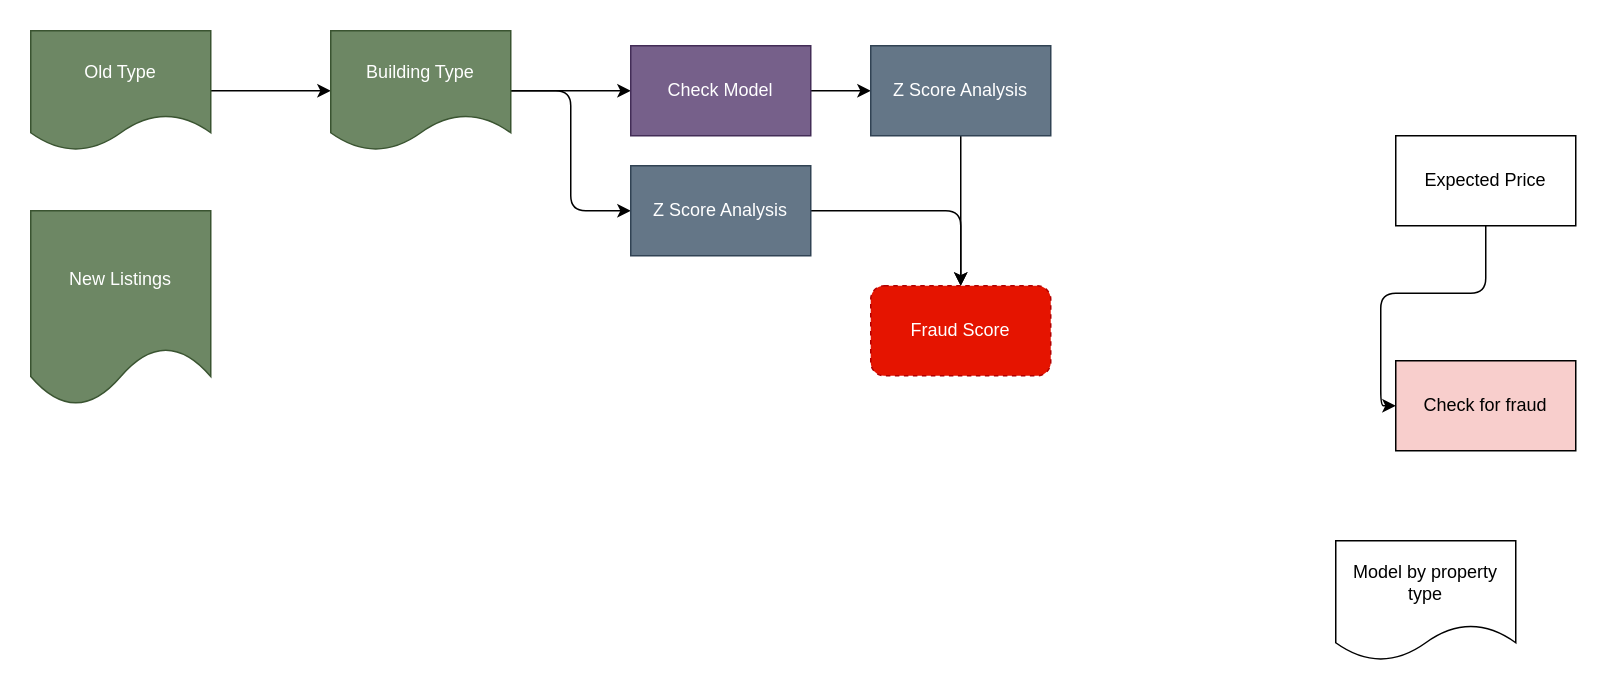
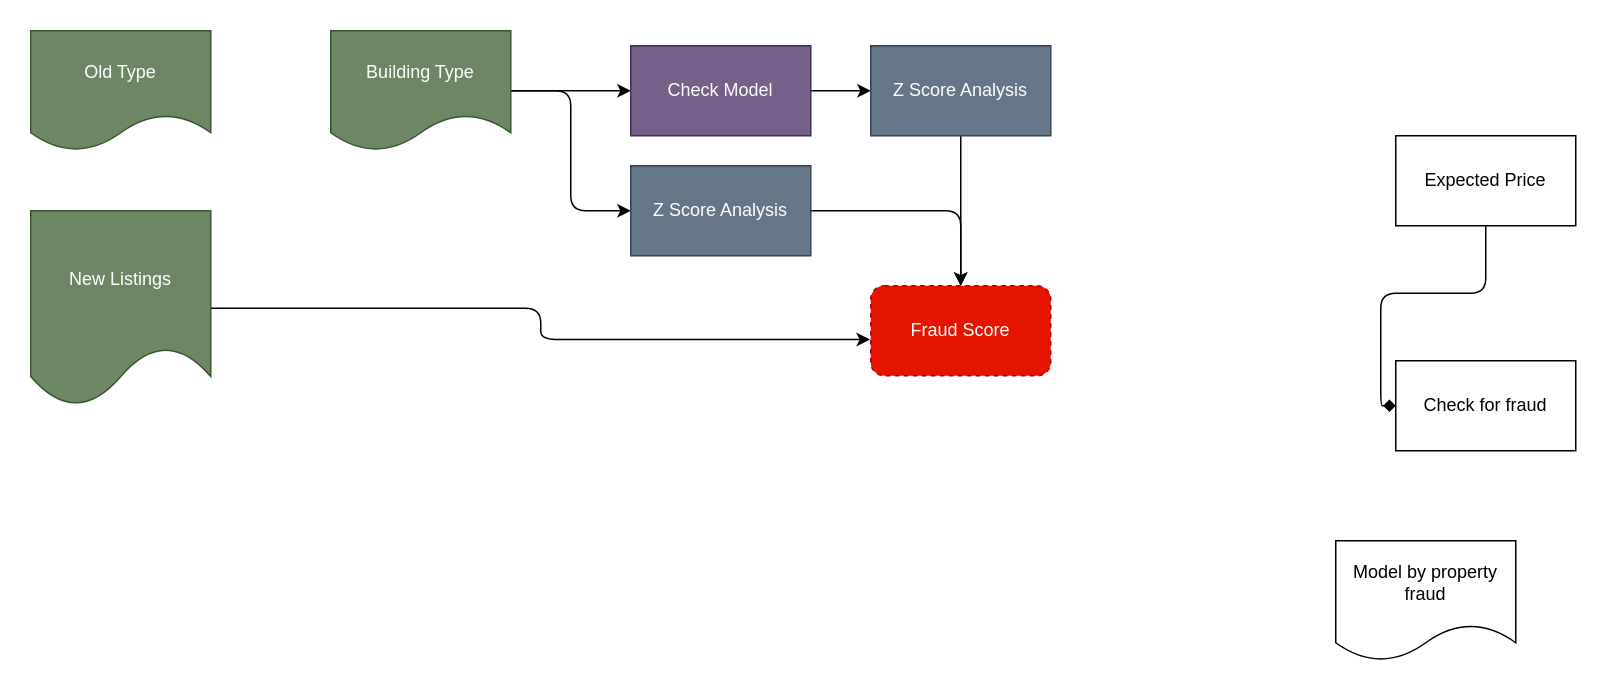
edge "Old Type" -> "Building Type": removed
edge "New Listings" -> "Fraud Score": added
edge "Expected Price" -> "Check for fraud": arrowhead classic -> diamond
node "Check for fraud": fillcolor #f8cecc -> #ffffff
node "Model by property type": label "Model by property type" -> "Model by property fraud"
